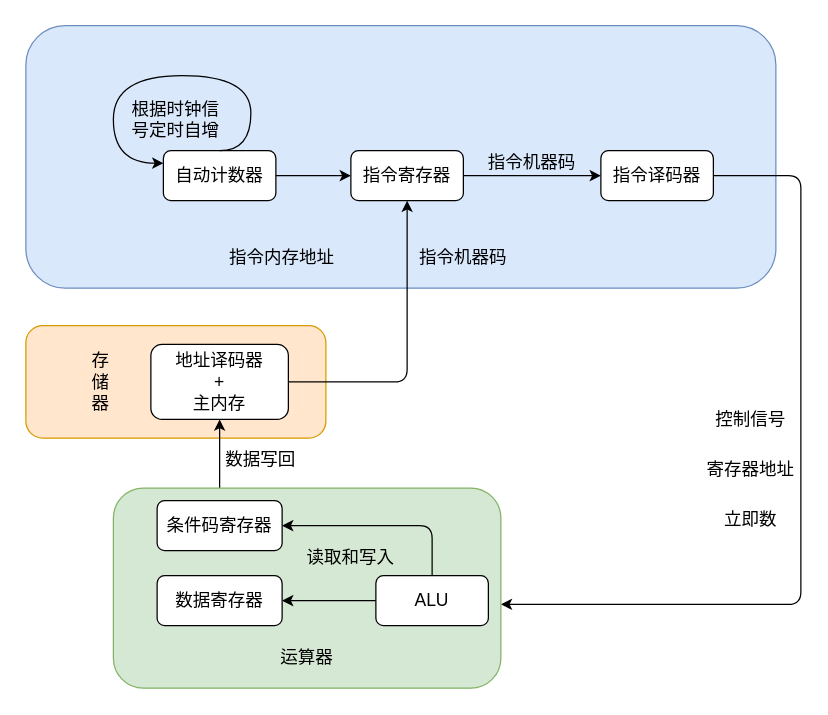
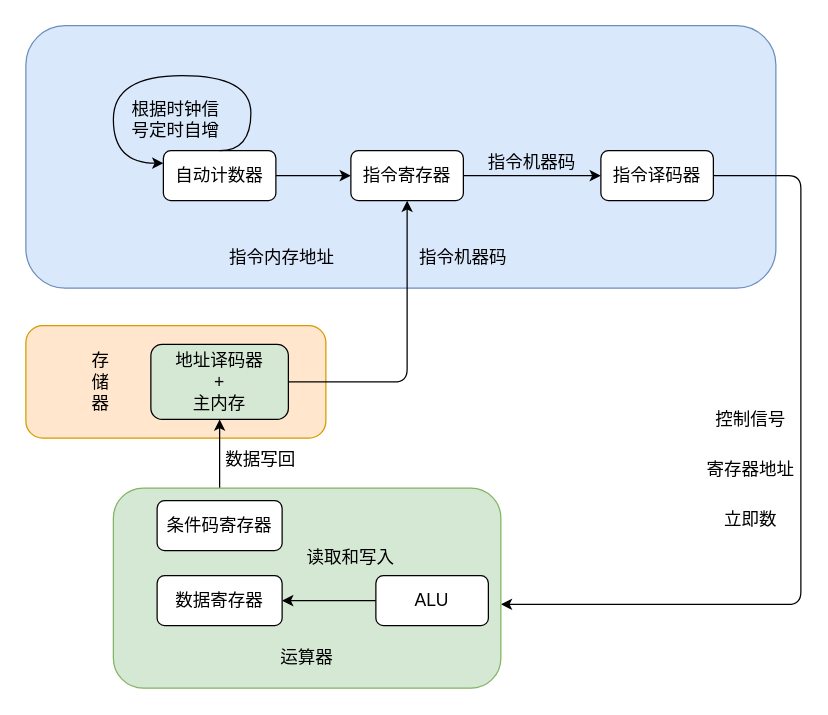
node "地址译码器 + 主内存": fillcolor #ffffff -> #d5e8d4
edge "ALU" -> "条件码寄存器": removed
